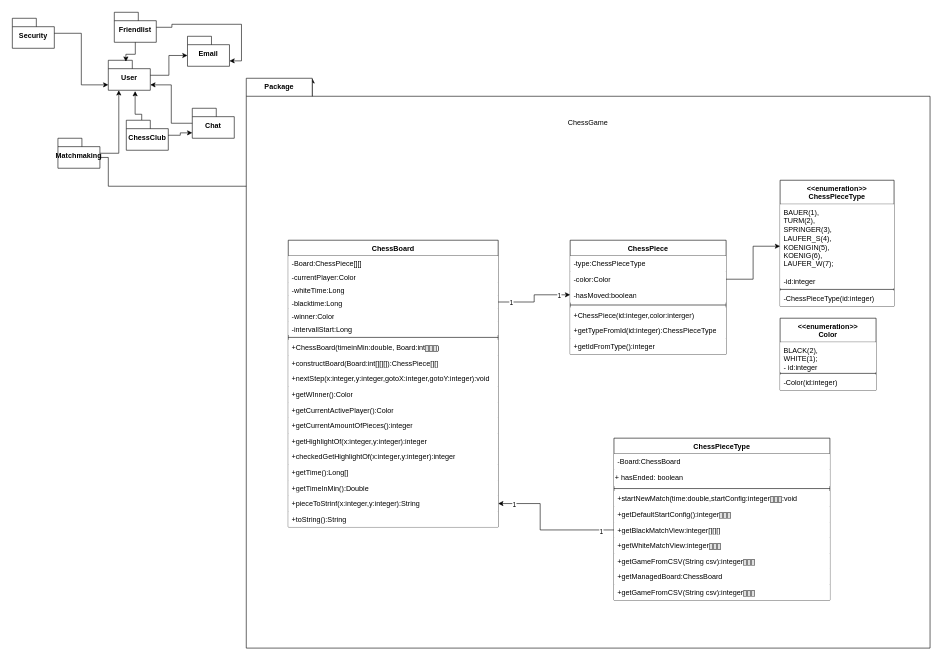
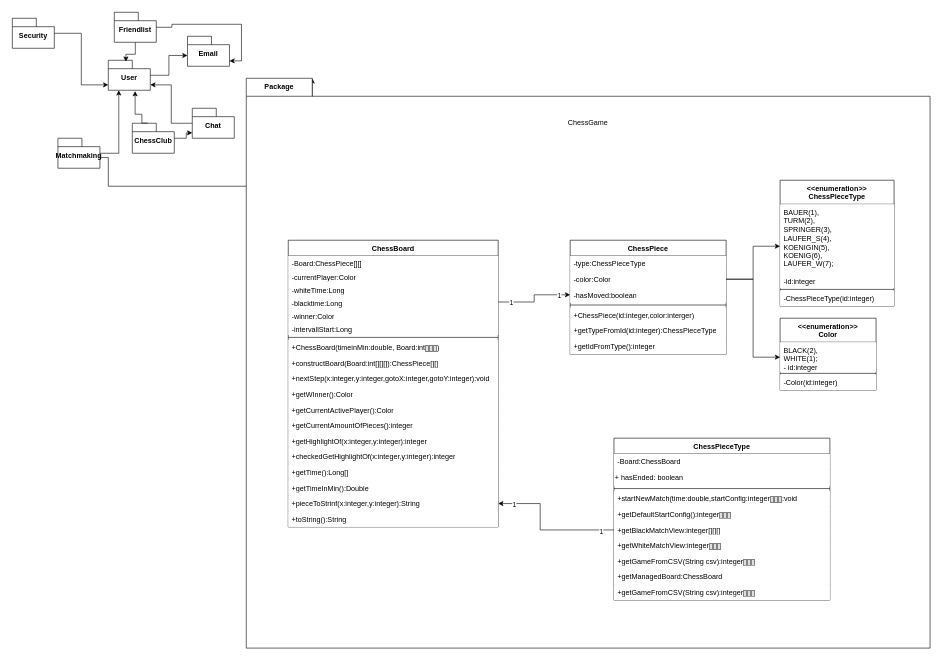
node "ChessClub": moved (147, 135) -> (153, 138)
edge "-color:Color" -> "BLACK(2), WHITE(1); - id:integer": added
